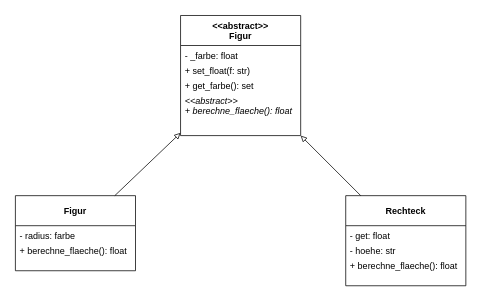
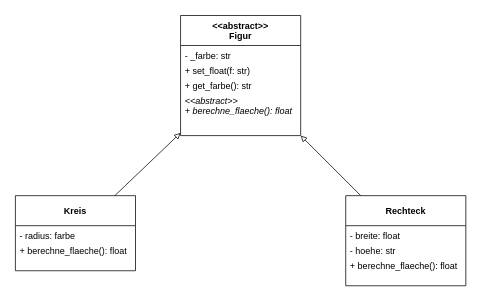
node "- _farbe: float": label "- _farbe: float" -> "- _farbe: str"
node "+ get_farbe(): set": label "+ get_farbe(): set" -> "+ get_farbe(): str"
node "Figur": label "Figur" -> "Kreis"
node "- get: float": label "- get: float" -> "- breite: float"
